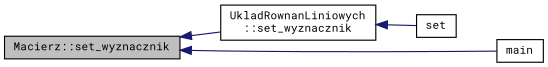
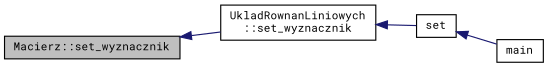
edge "main" -> "Macierz::set_wyznacznik": now "main" -> "set"
